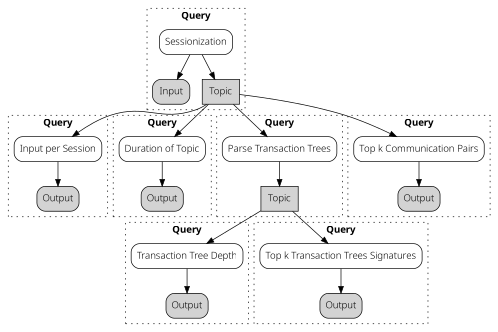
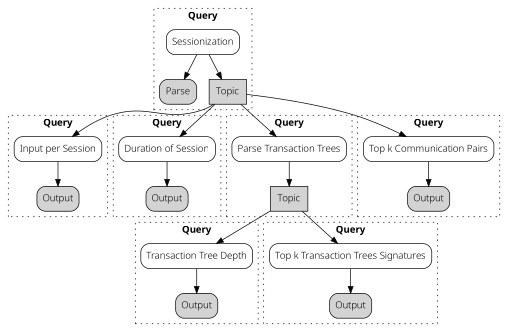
node "Input": label "Input" -> "Parse"
node "Duration of Topic": label "Duration of Topic" -> "Duration of Session"
